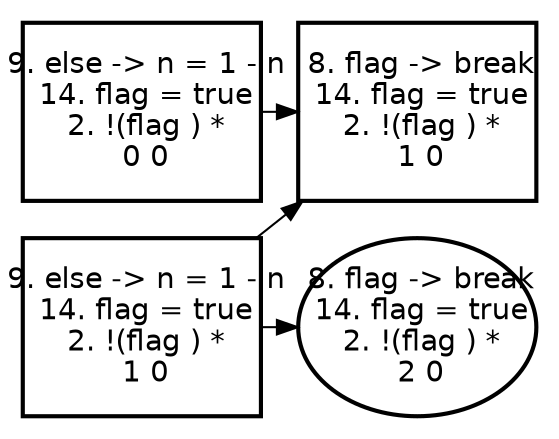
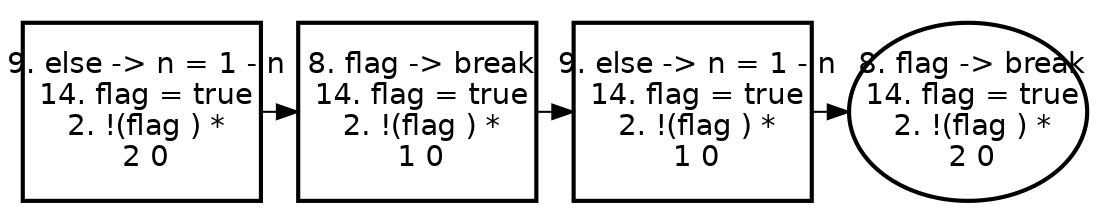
node "9. else -> n = 1 - n 14. flag = true 2. !(flag ) * 0 0": label "9. else -> n = 1 - n 14. flag = true 2. !(flag ) * 0 0" -> "9. else -> n = 1 - n 14. flag = true 2. !(flag ) * 2 0"
edge "9. else -> n = 1 - n 14. flag = true 2. !(flag ) * 1 0" -> "8. flag -> break 14. flag = true 2. !(flag ) * 1 0": reversed
